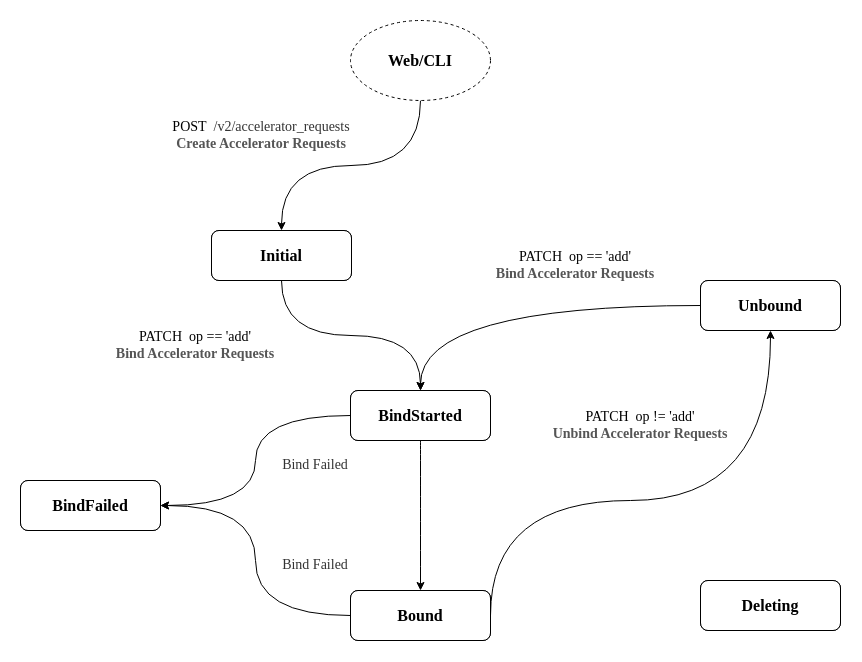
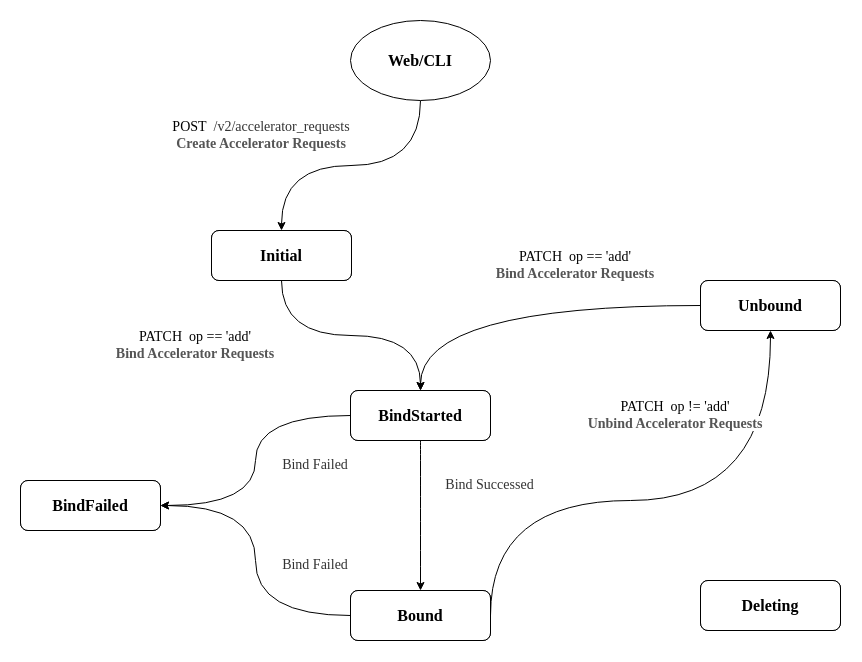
node "Web/CLI": style dashed -> solid
node "PATCH op != 'add' Unbind Accelerator Requests": moved (641, 426) -> (676, 416)
node "Bind Successed": added
